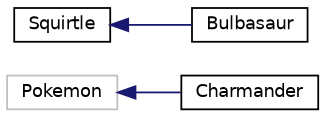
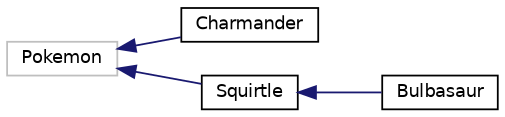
edge "Squirtle" -> "Pokemon": added
